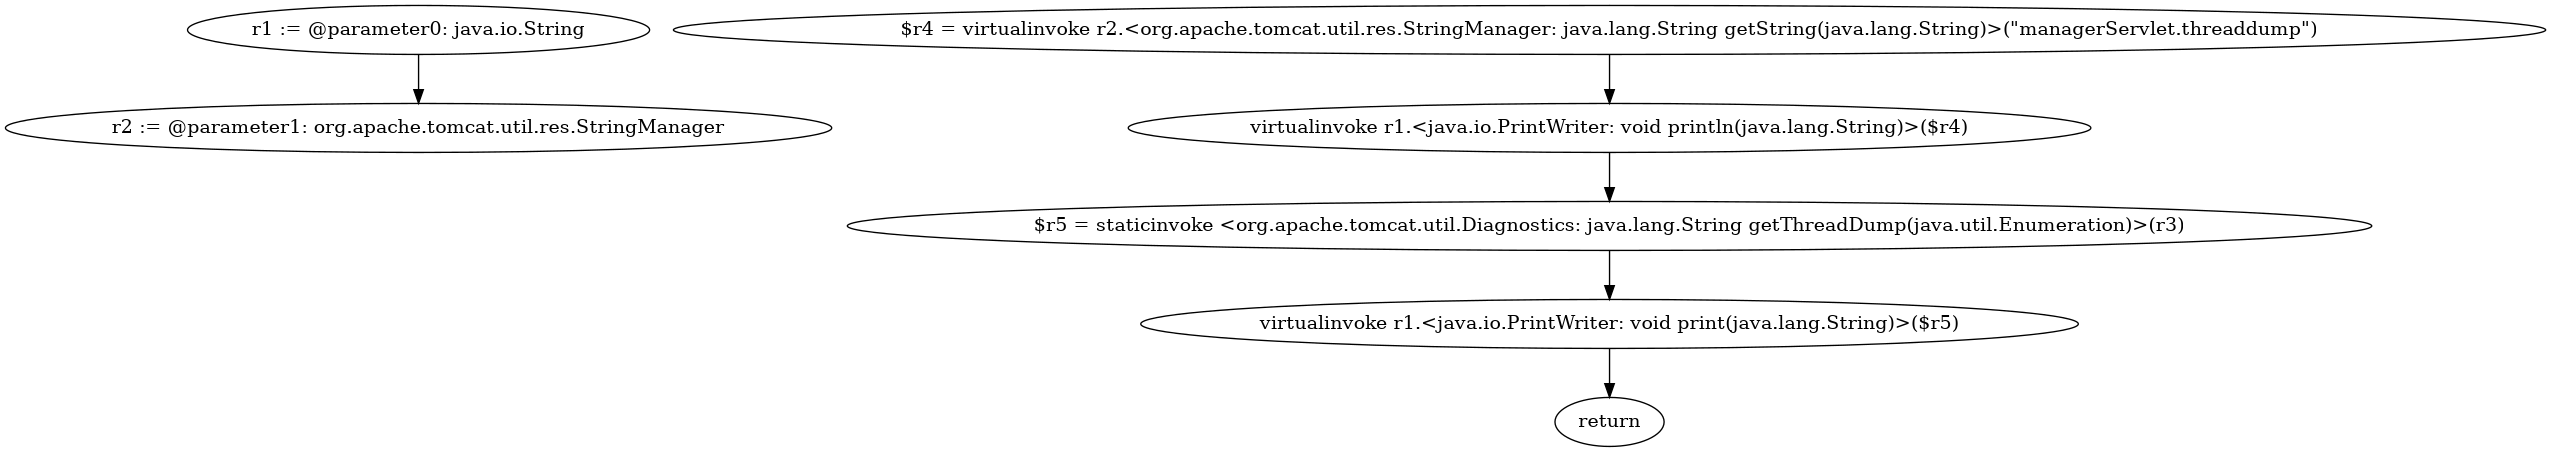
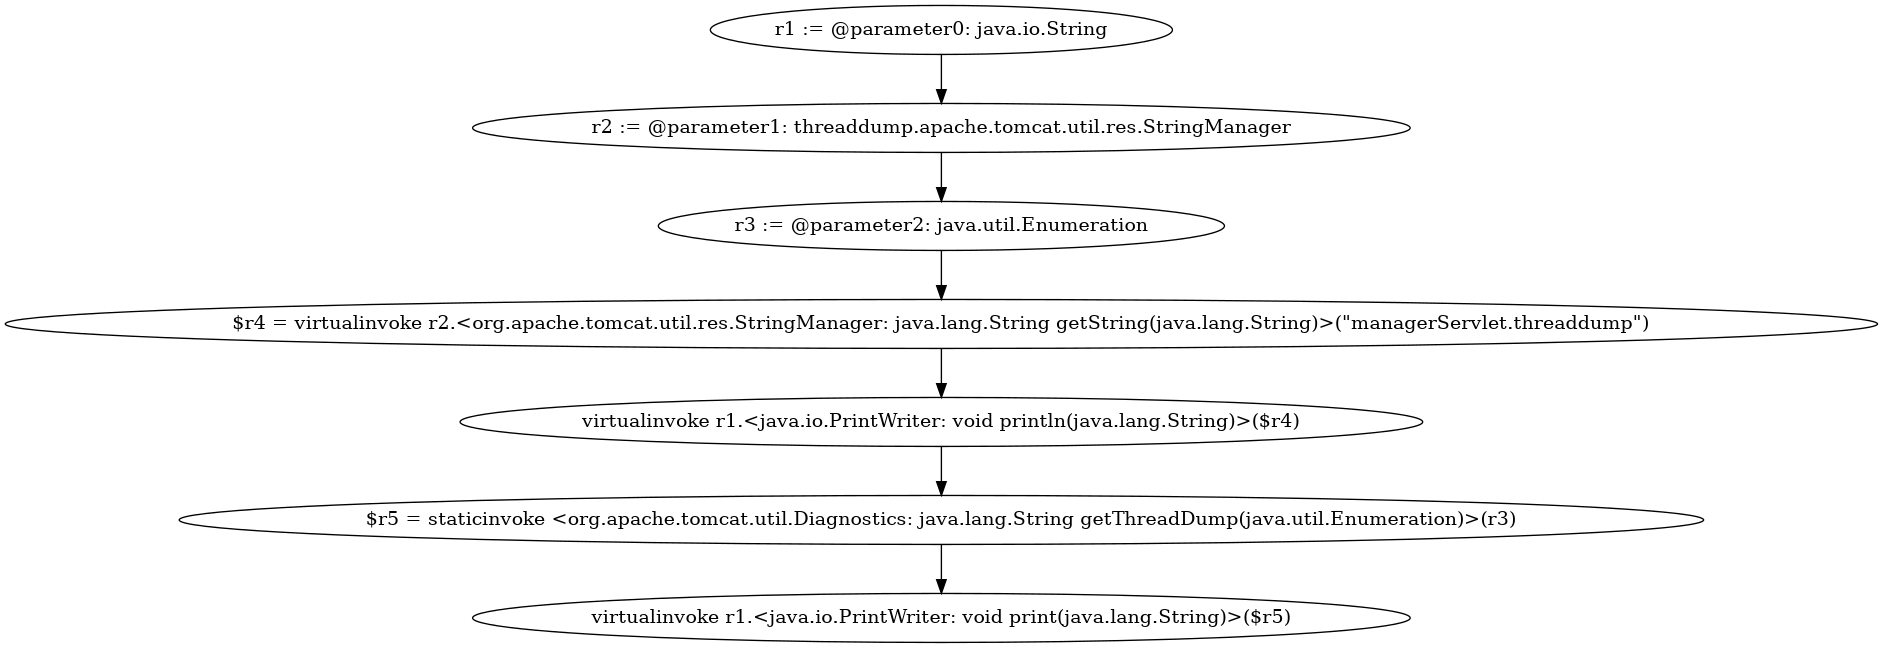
node "r2 := @parameter1: org.apache.tomcat.util.res.StringManager": label "r2 := @parameter1: org.apache.tomcat.util.res.StringManager" -> "r2 := @parameter1: threaddump.apache.tomcat.util.res.StringManager"
node "r3 := @parameter2: java.util.Enumeration": added
node "return": removed
